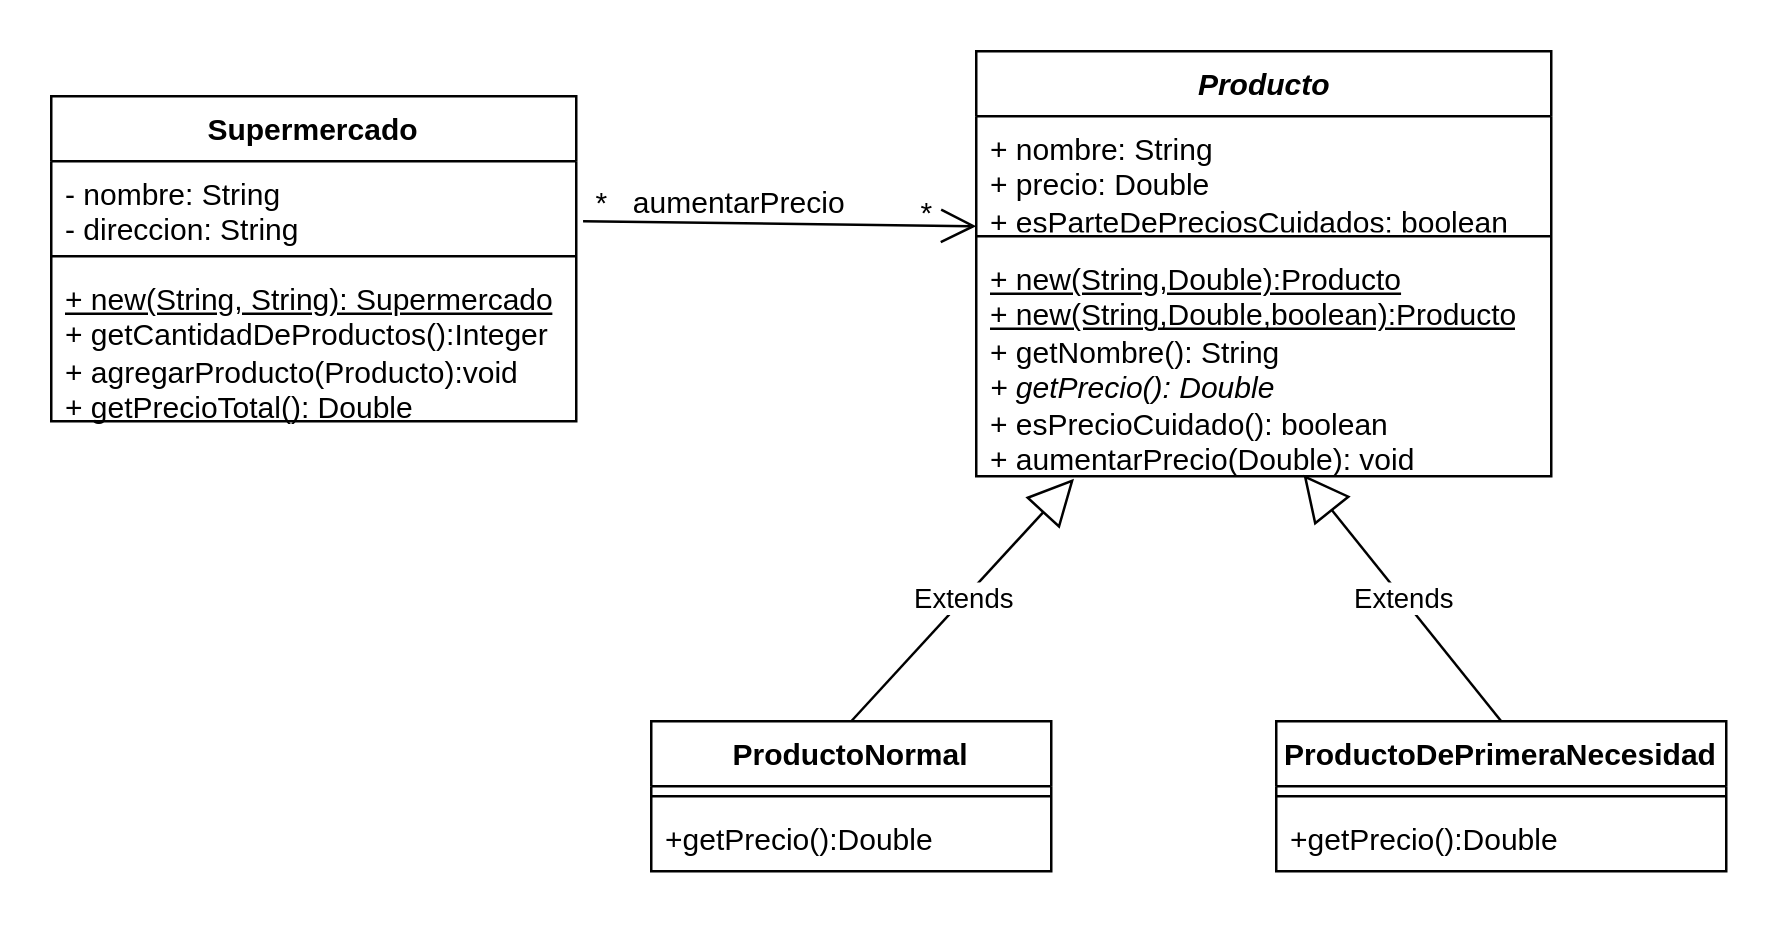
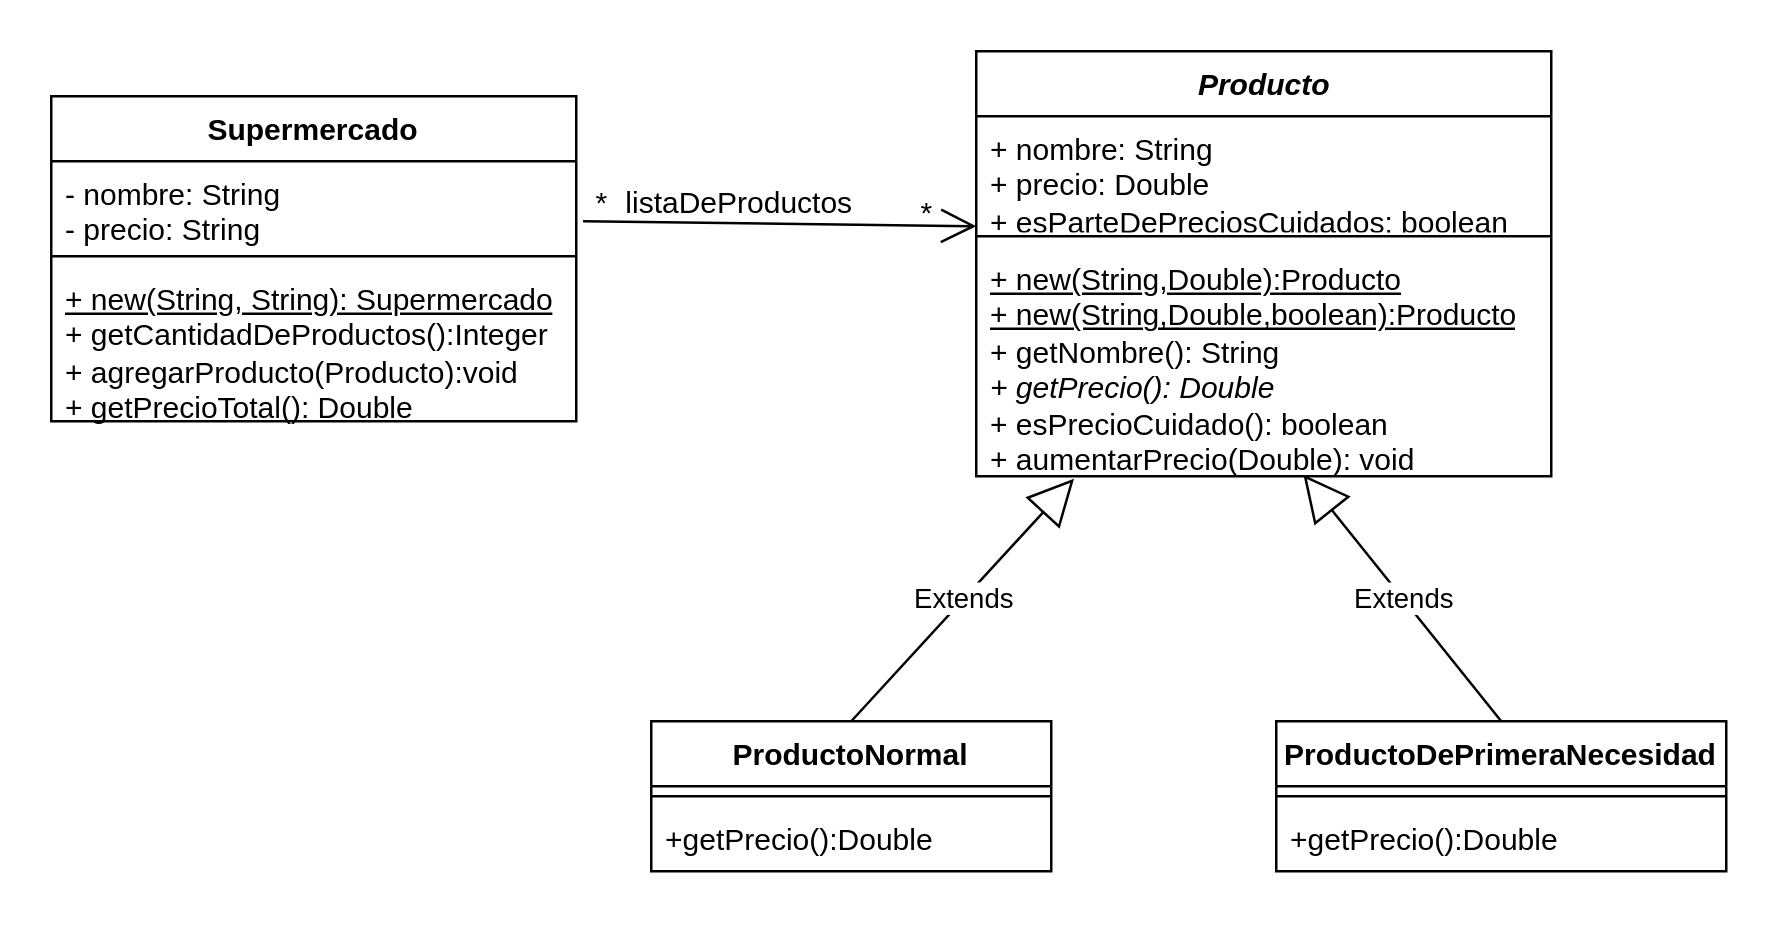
node "- nombre: String - direccion: String": label "- nombre: String - direccion: String" -> "- nombre: String - precio: String"
node "aumentarPrecio": label "aumentarPrecio" -> "listaDeProductos"
